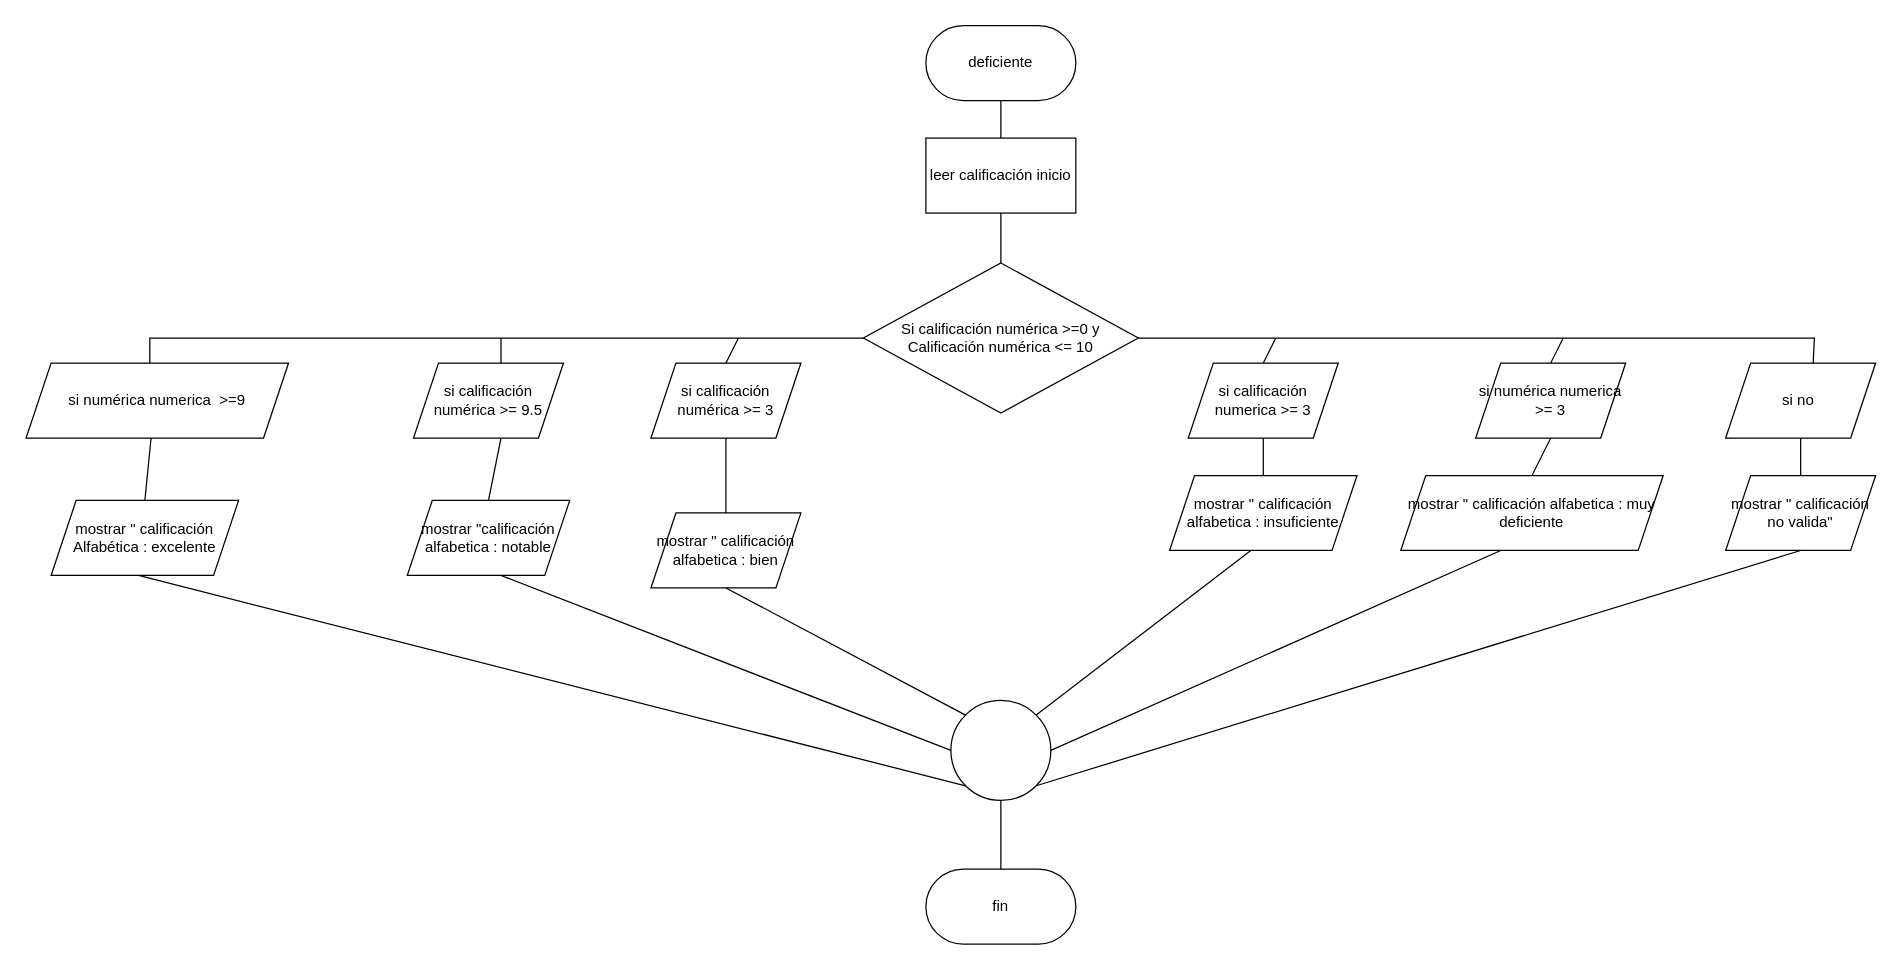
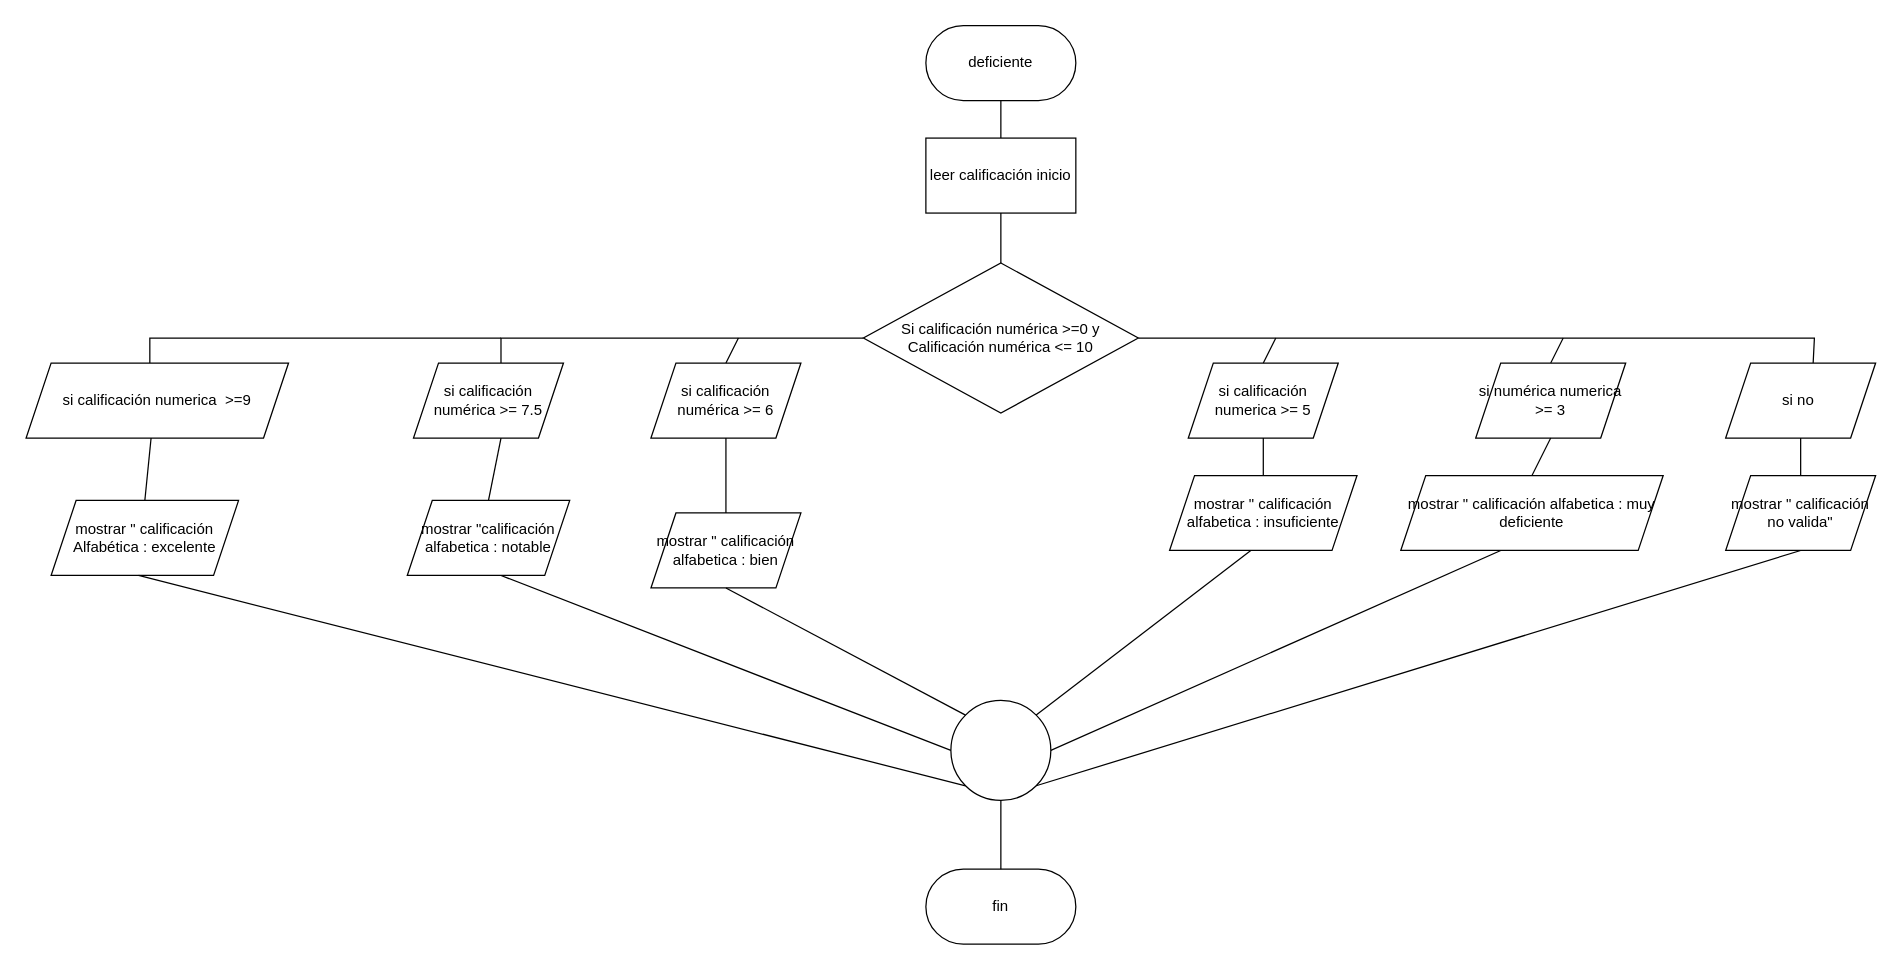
node "si numérica numerica >=9": label "si numérica numerica >=9" -> "si calificación numerica >=9"
node "si calificación numérica >= 9.5": label "si calificación numérica >= 9.5" -> "si calificación numérica >= 7.5"
node "si calificación numérica >= 3": label "si calificación numérica >= 3" -> "si calificación numérica >= 6"
node "si calificación numerica >= 3": label "si calificación numerica >= 3" -> "si calificación numerica >= 5"
